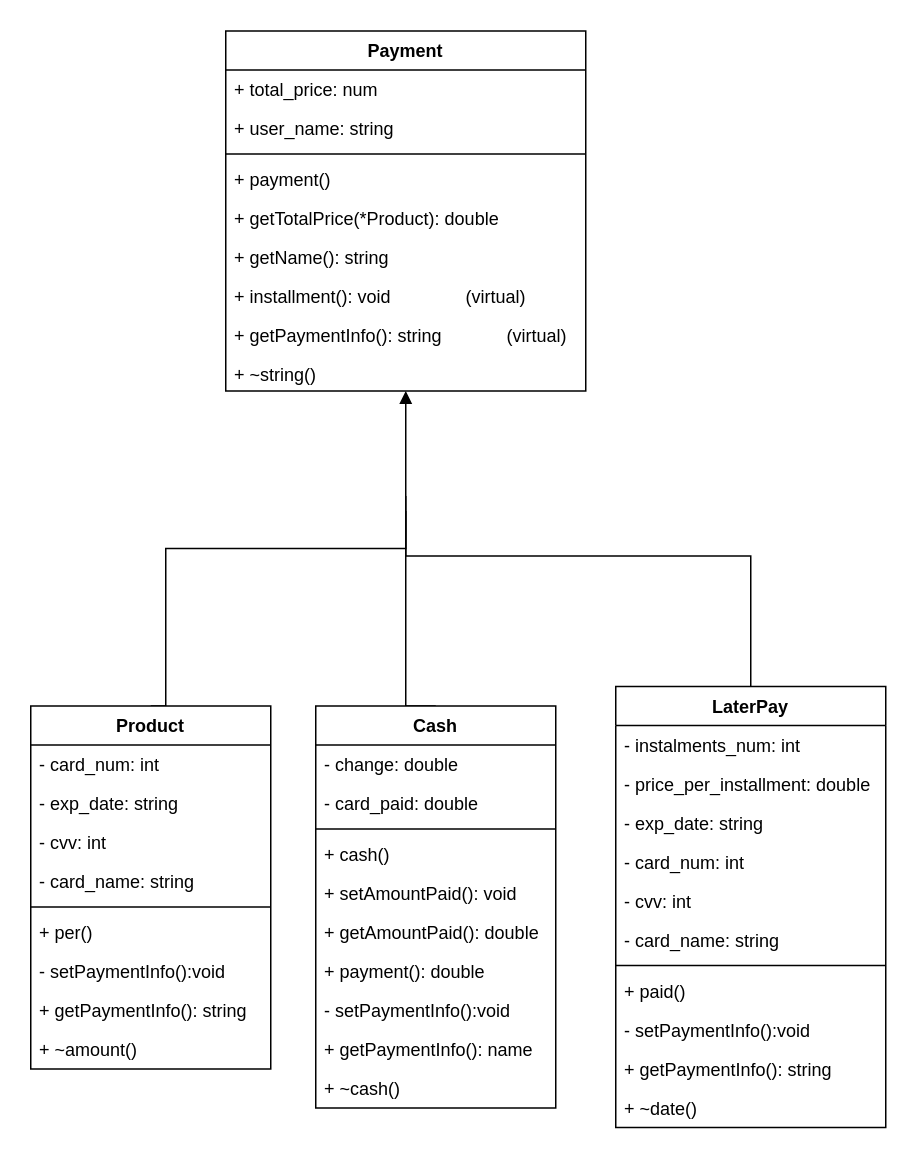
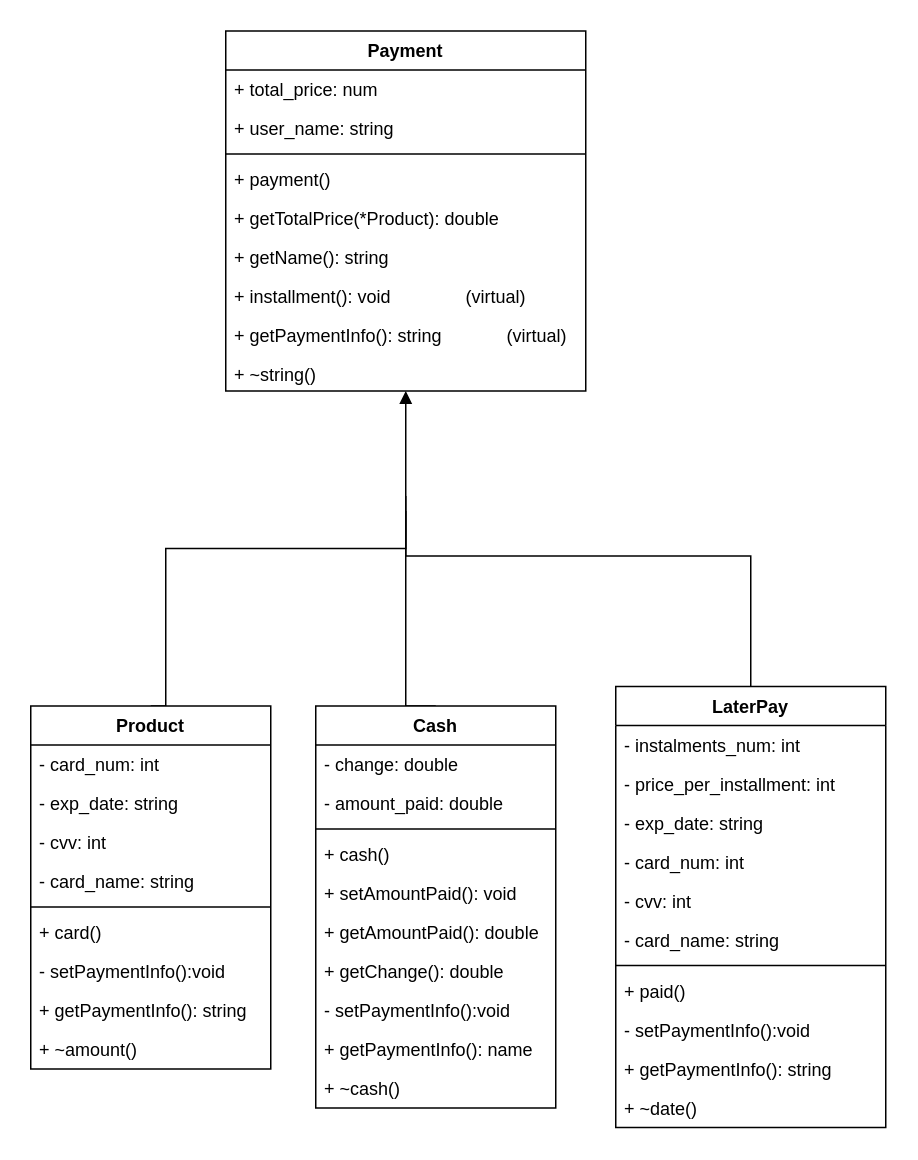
node "- price_per_installment: double": label "- price_per_installment: double" -> "- price_per_installment: int"
node "- card_paid: double": label "- card_paid: double" -> "- amount_paid: double"
node "+ per()": label "+ per()" -> "+ card()"
node "+ payment(): double": label "+ payment(): double" -> "+ getChange(): double"
